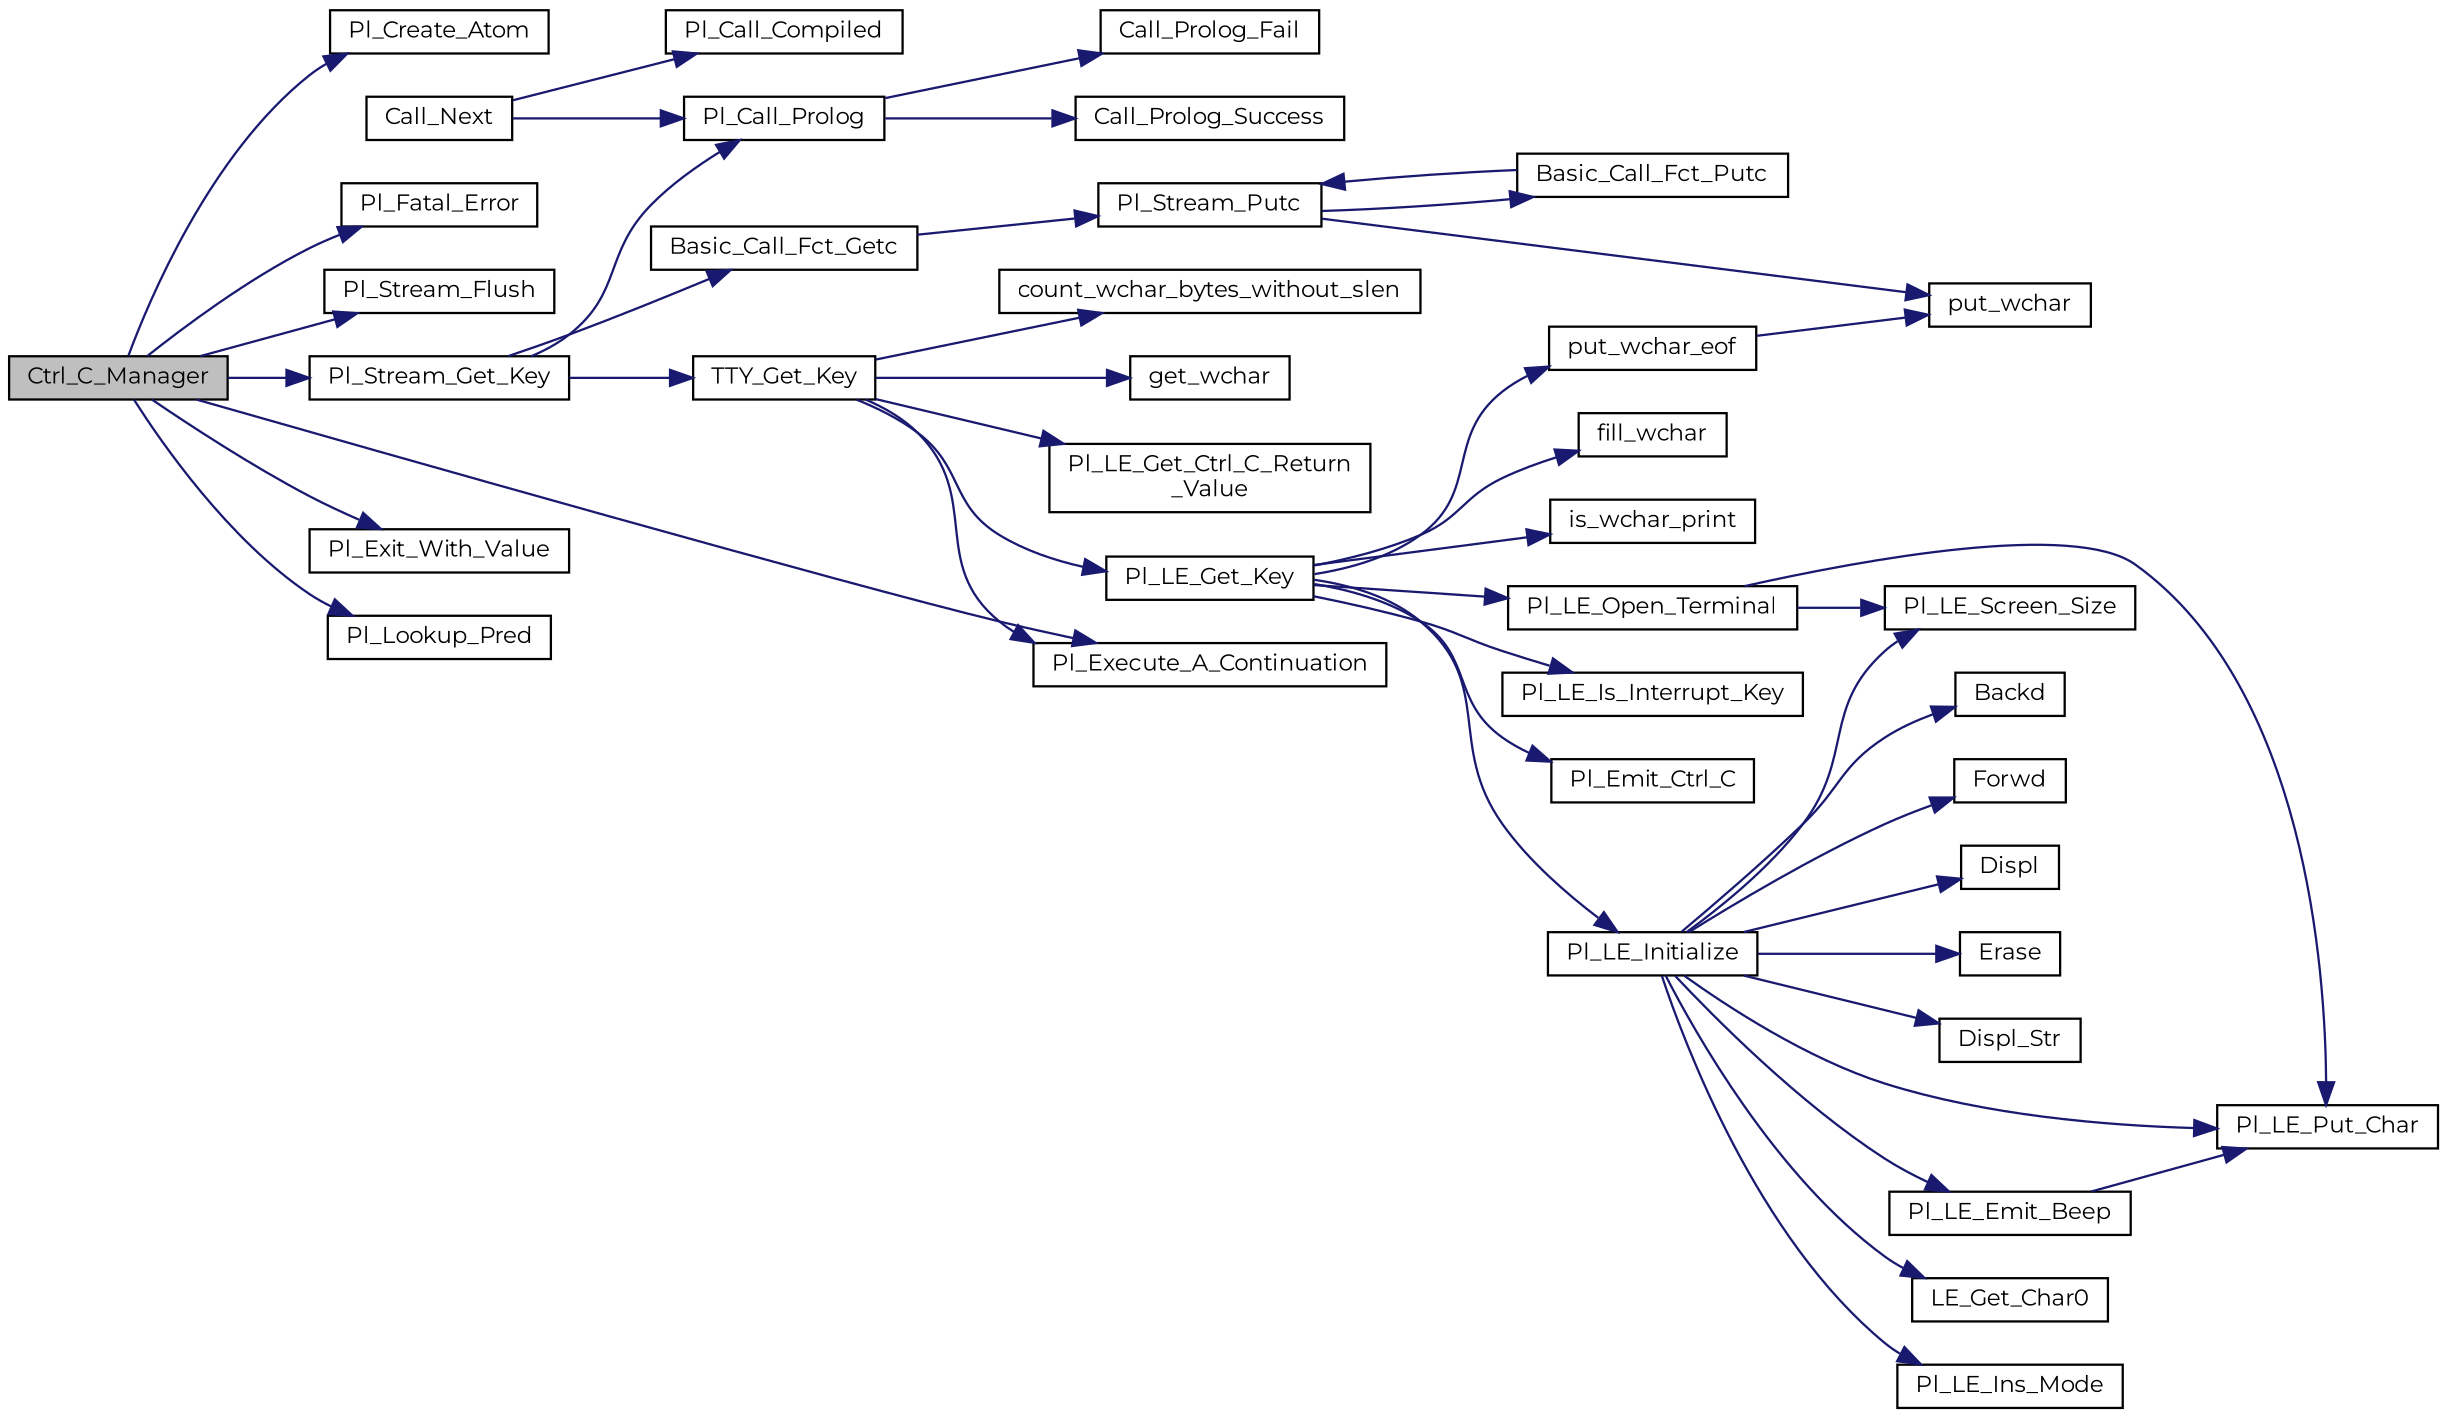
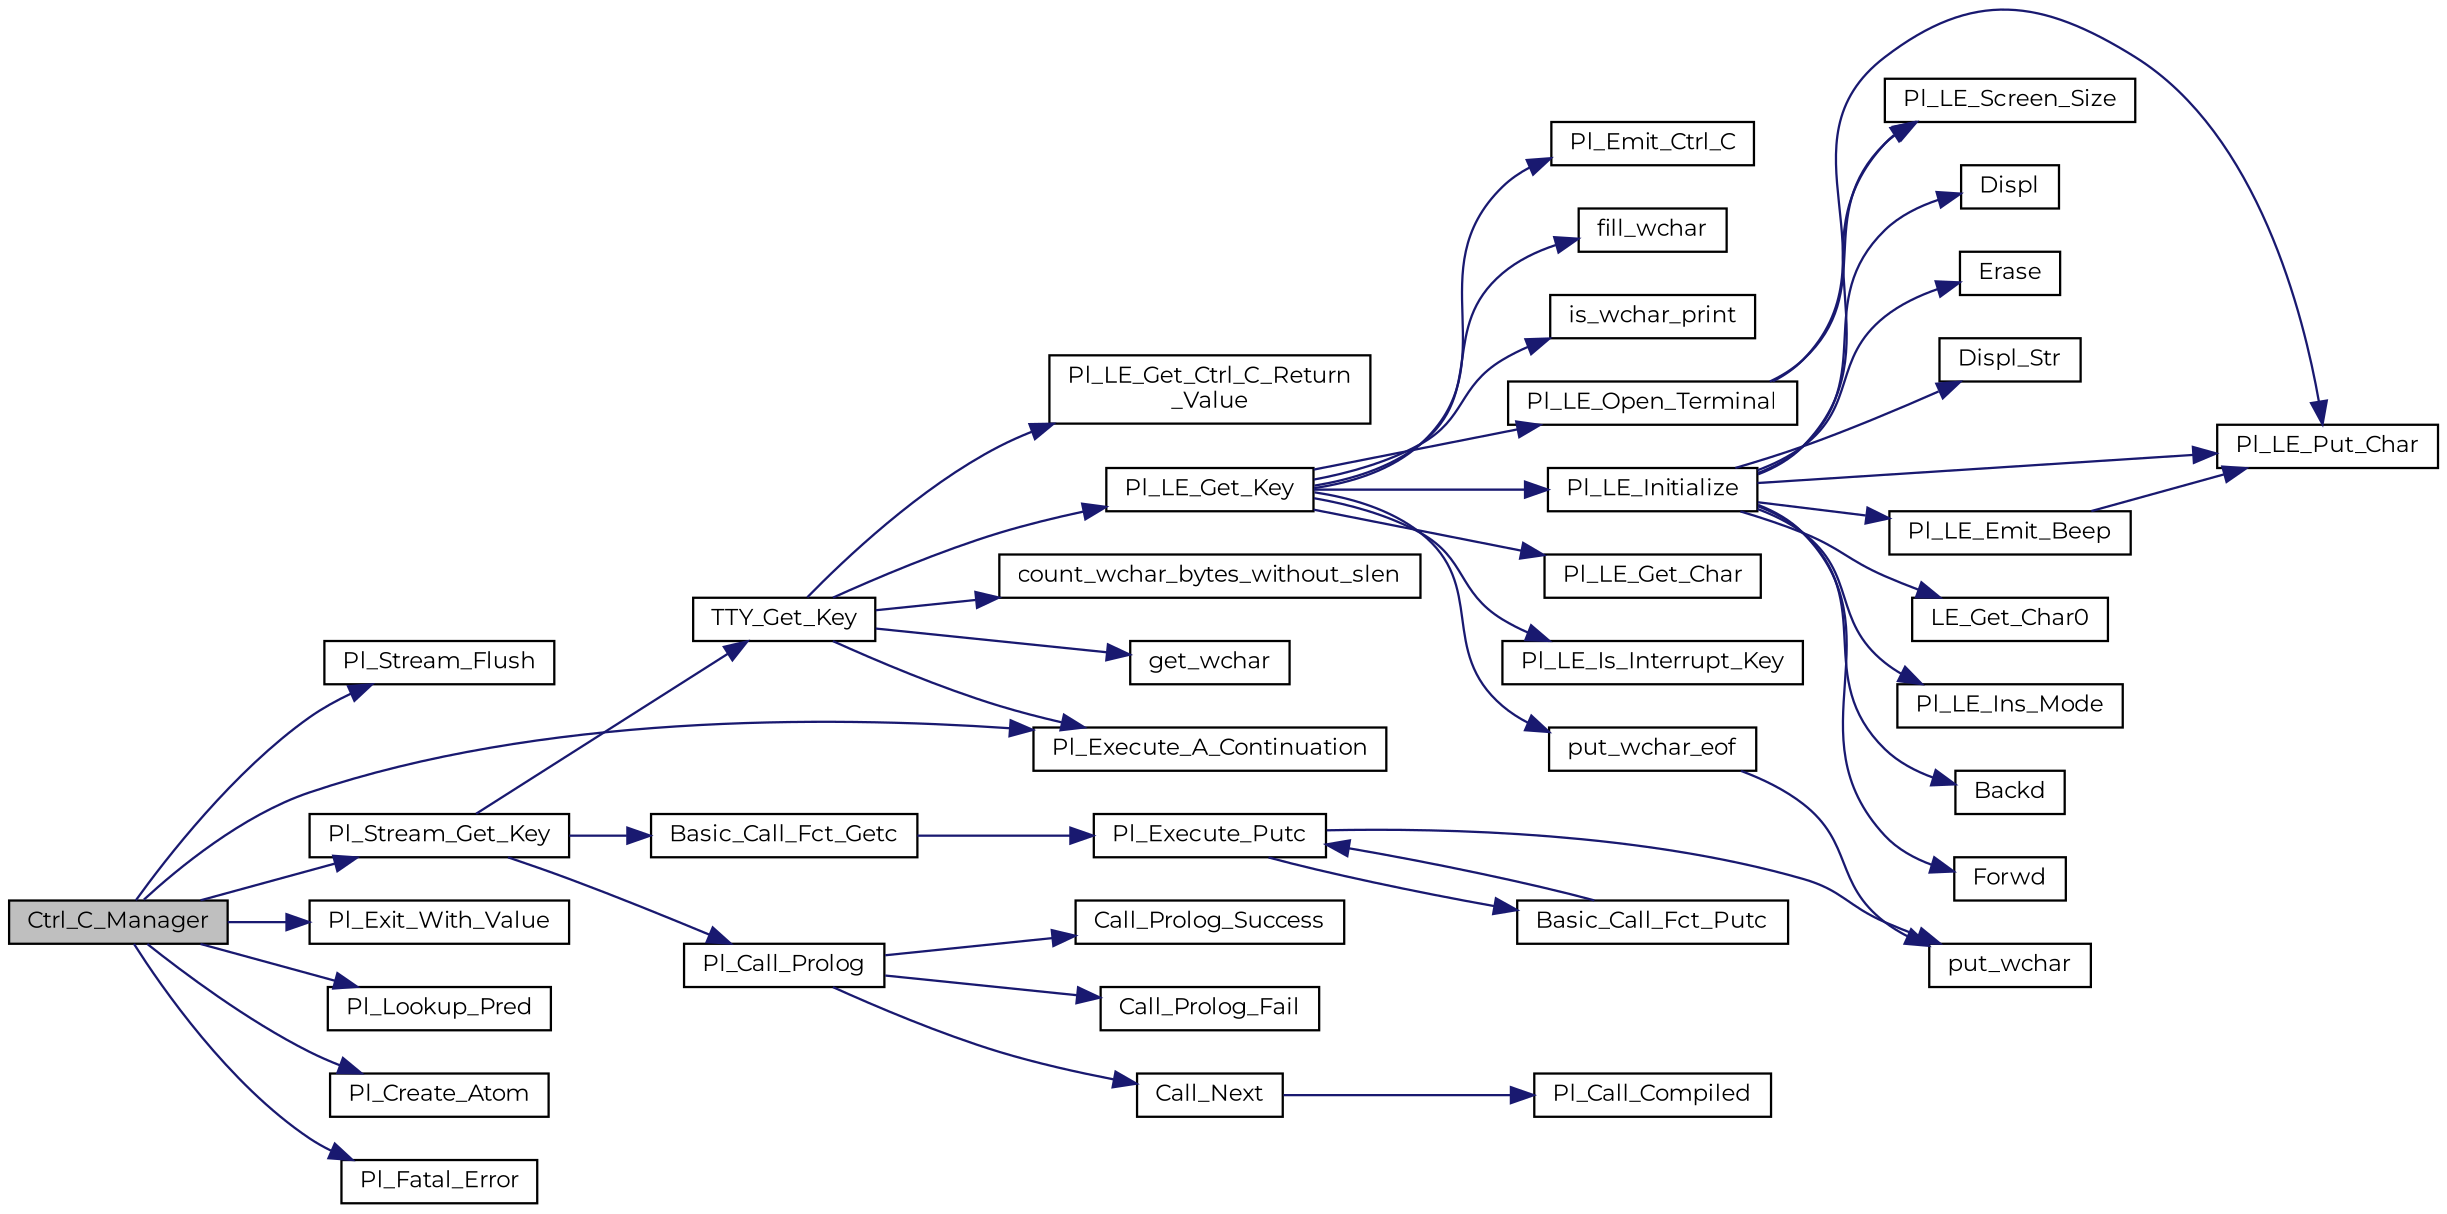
edge "Call_Next" -> "Pl_Call_Prolog": reversed
node "Pl_Stream_Putc": label "Pl_Stream_Putc" -> "Pl_Execute_Putc"
node "Pl_LE_Get_Char": added
